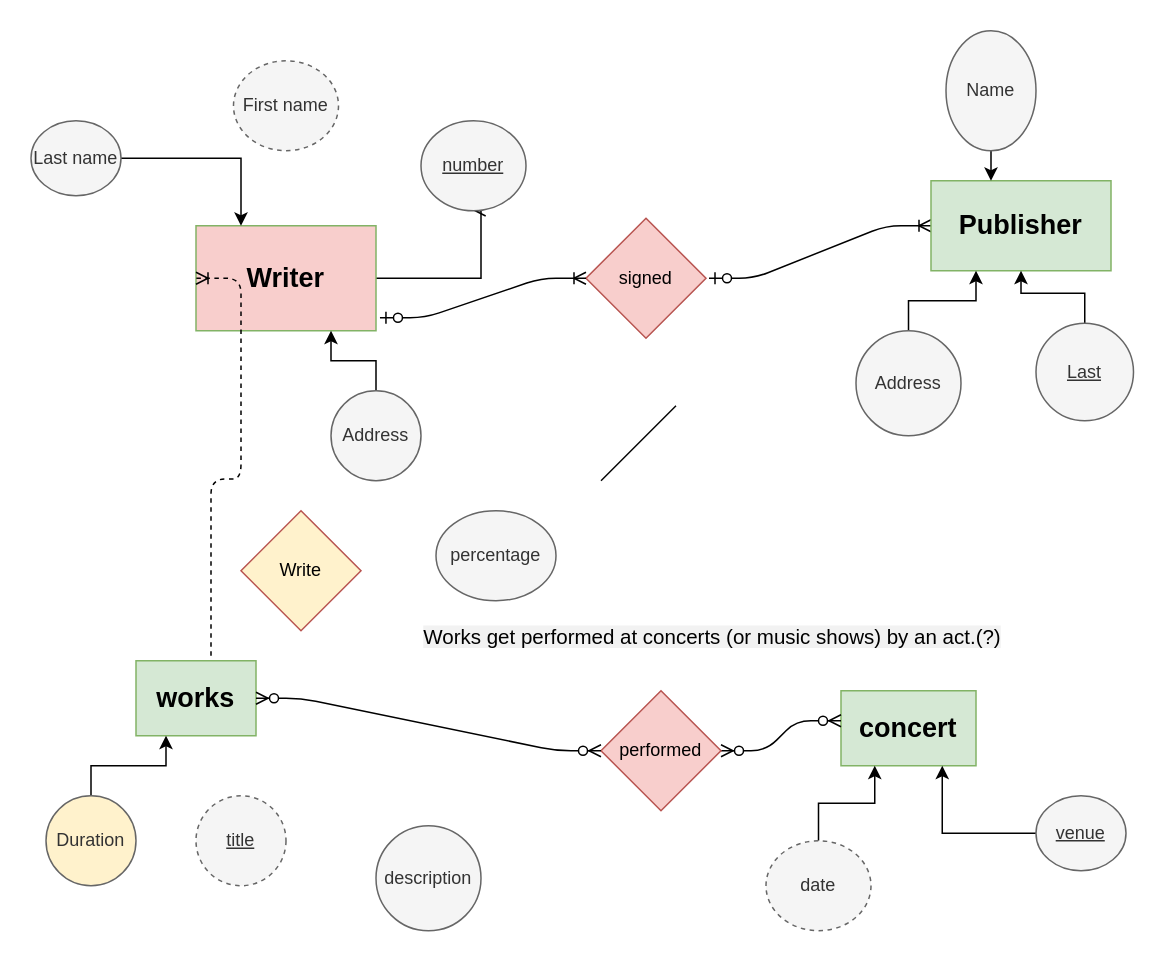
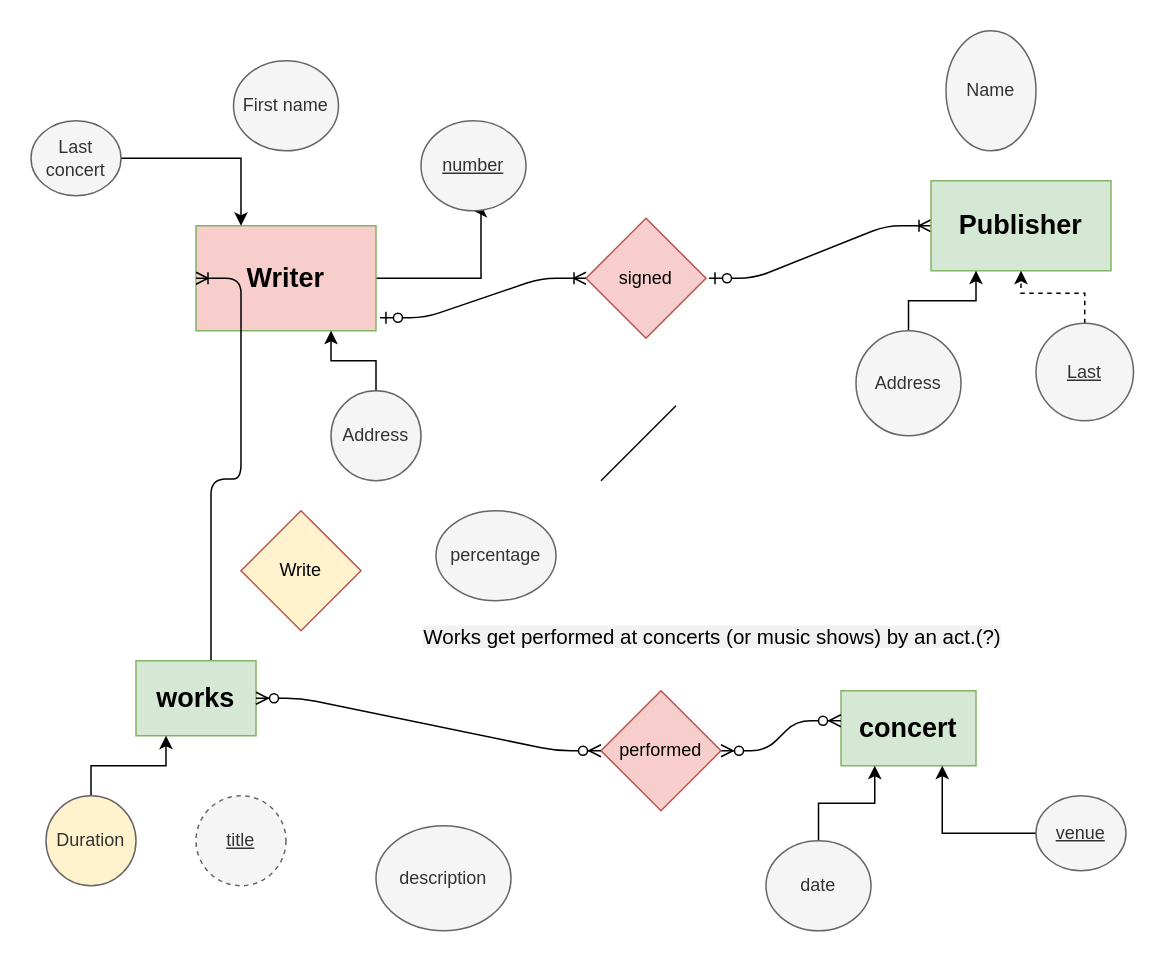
node "First name": style dashed -> solid
node "Last name": label "Last name" -> "Last concert"
edge "Name" -> "Publisher": removed
edge "Writer" -> "number": arrowhead open -> classic
edge "Last" -> "Publisher": style solid -> dashed
edge "works" -> "Writer": style dashed -> solid
node "description": size 105x105 -> 135x105
node "date": style dashed -> solid
